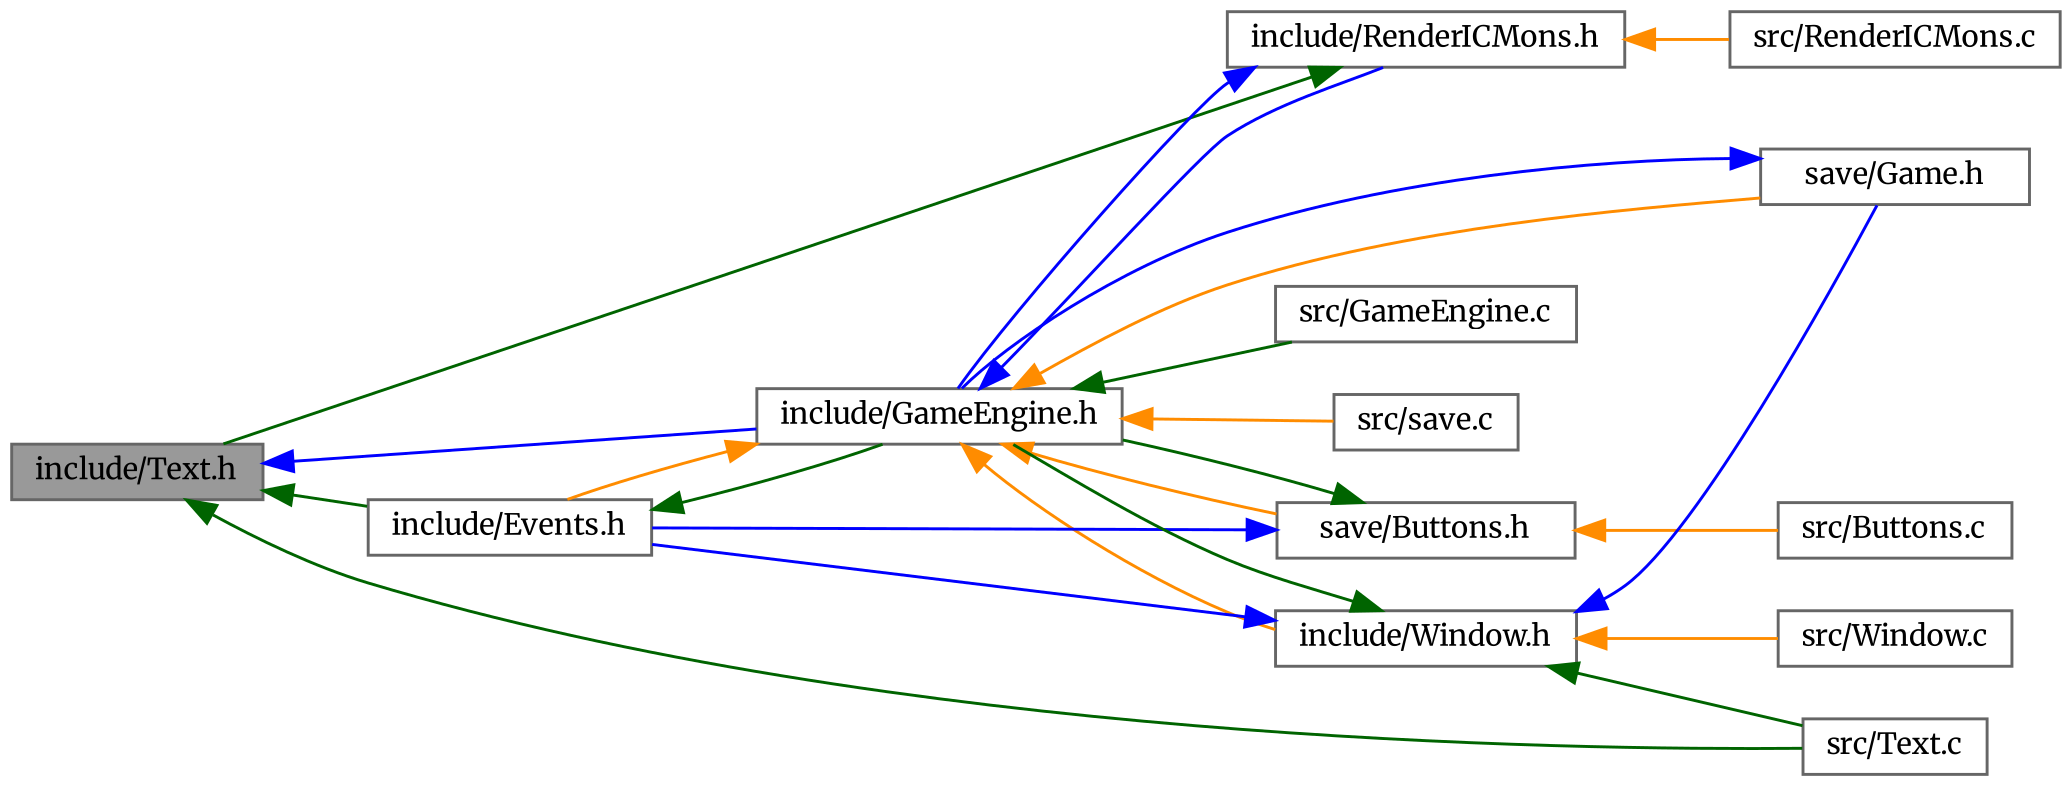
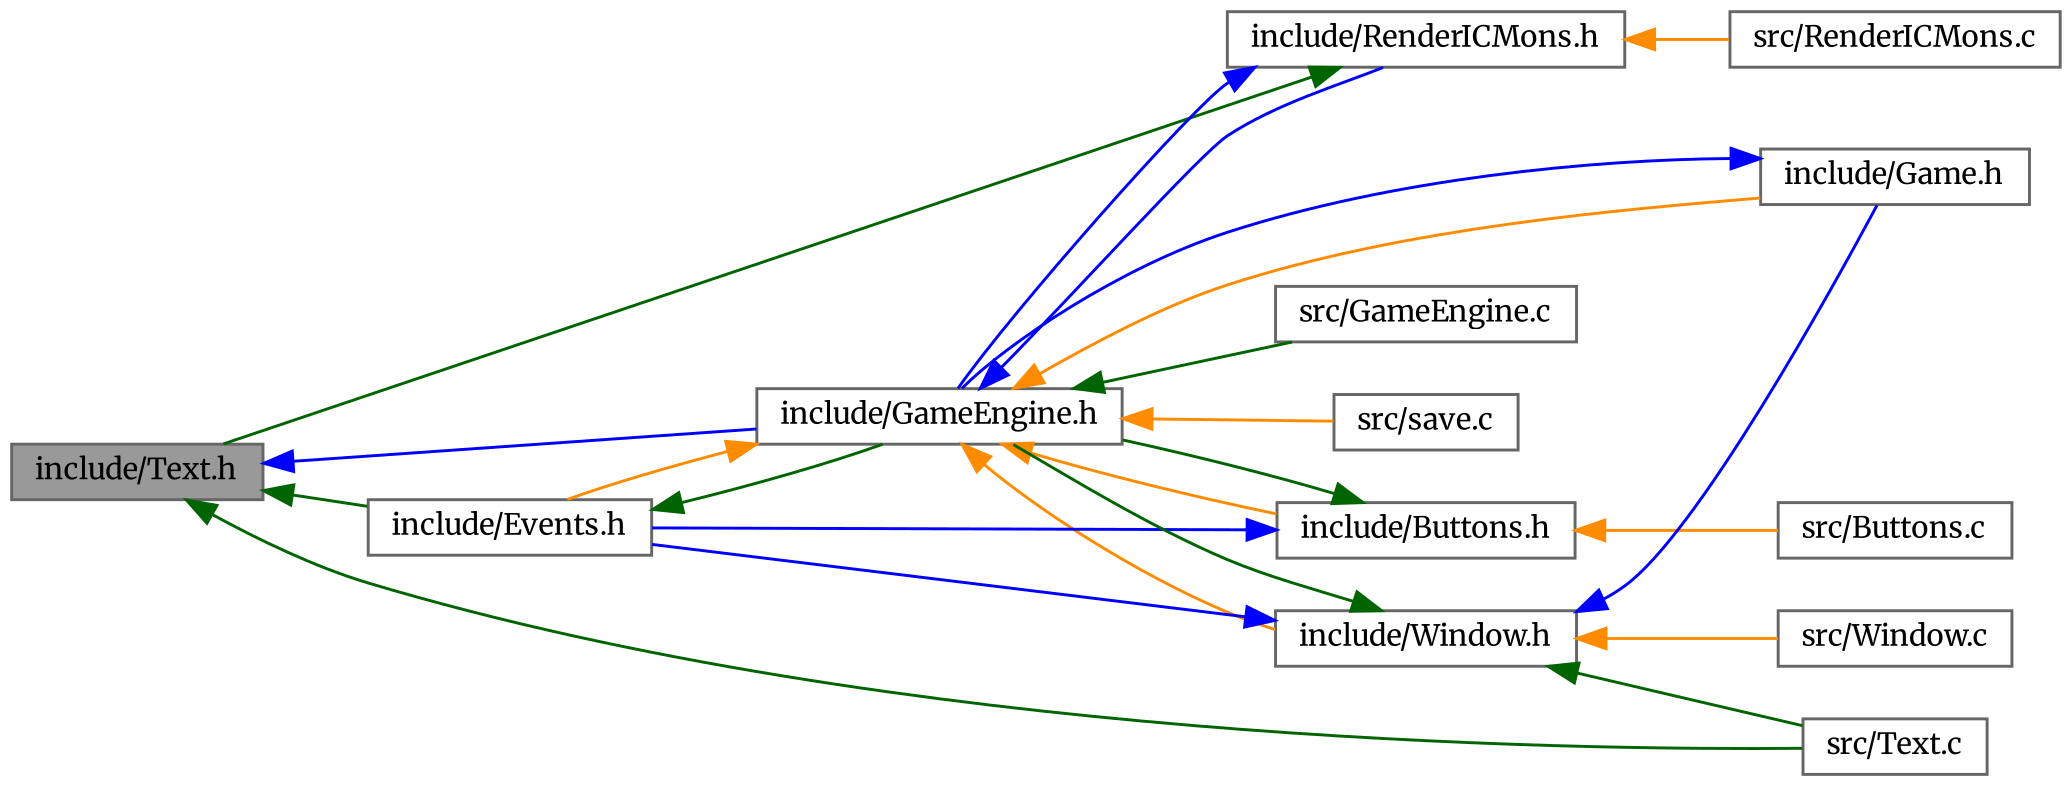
node "save/Game.h": label "save/Game.h" -> "include/Game.h"
node "save/Buttons.h": label "save/Buttons.h" -> "include/Buttons.h"
